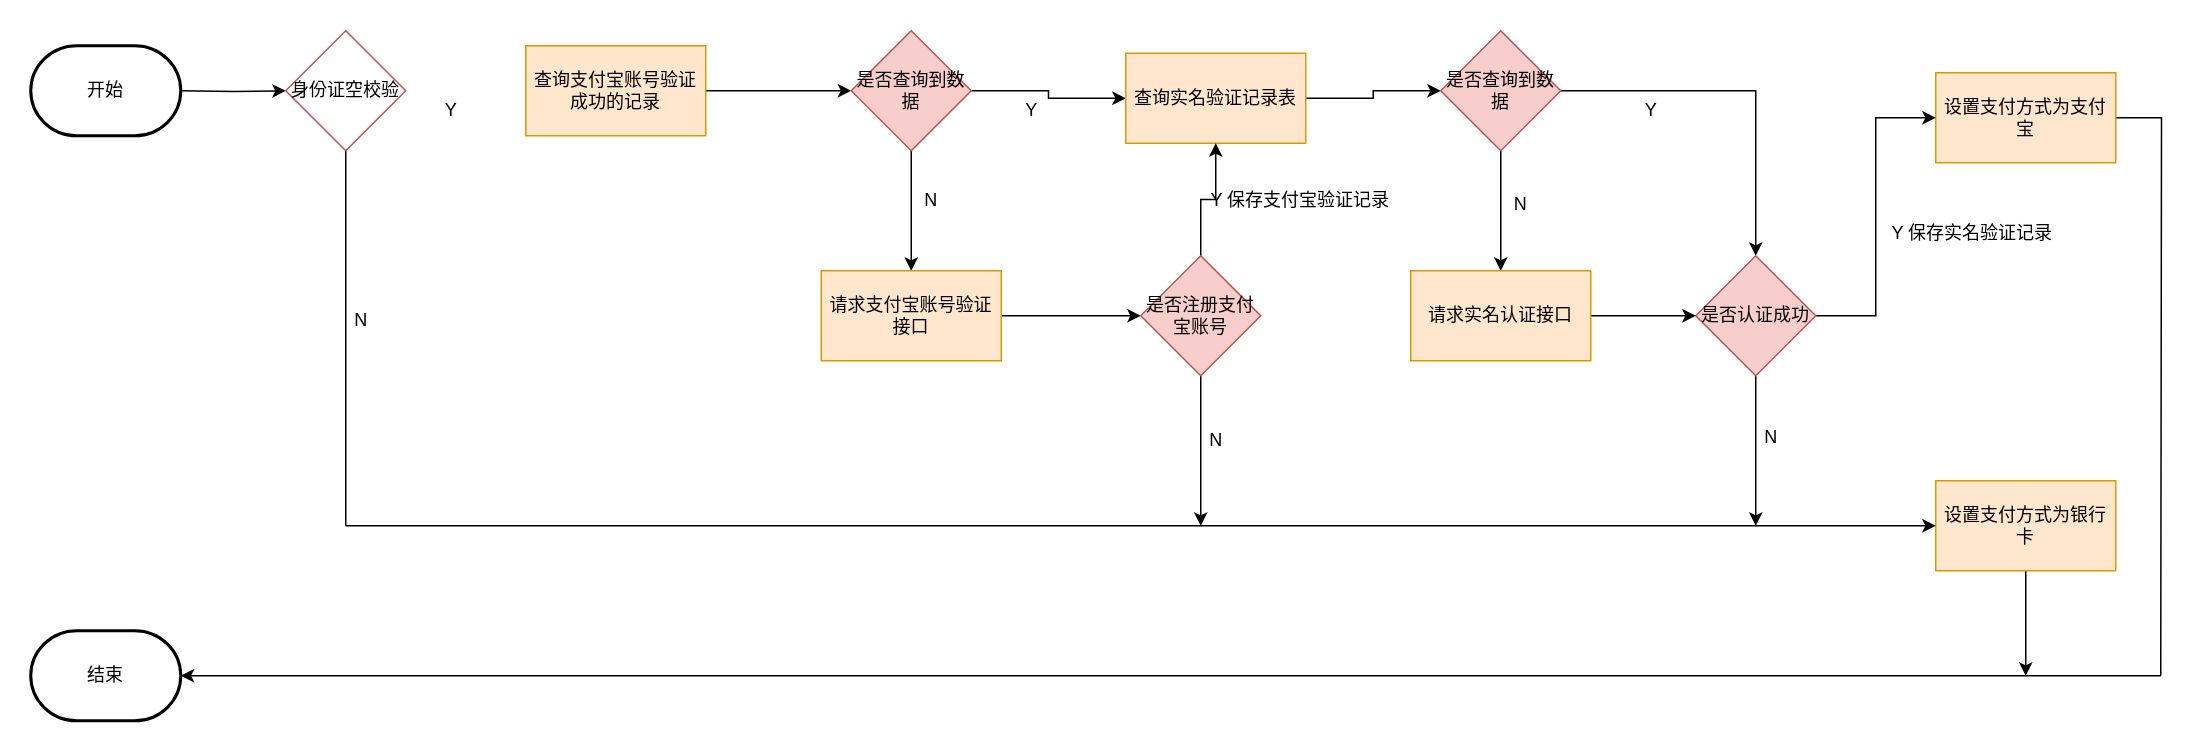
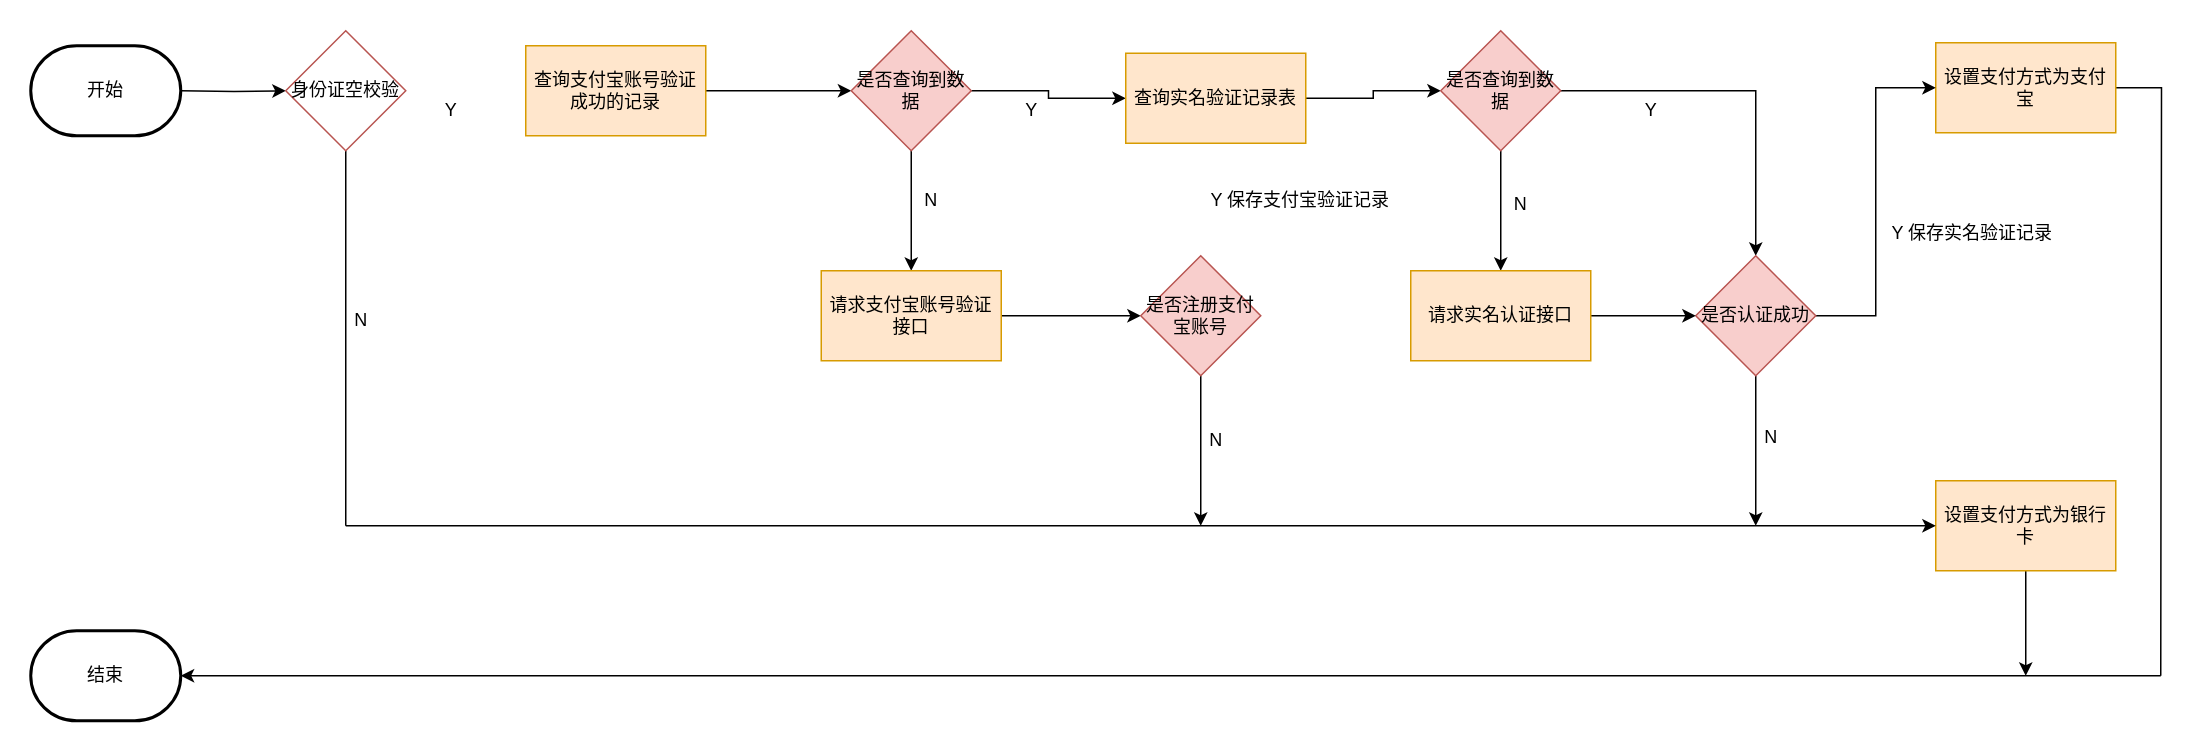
node "设置支付方式为支付宝": moved (2026, 118) -> (2026, 88)
edge "是否注册支付宝账号" -> "查询实名验证记录表": removed
